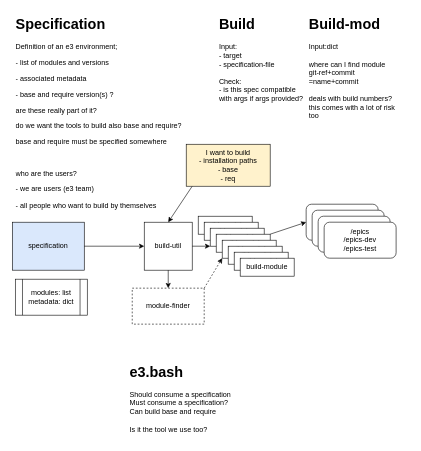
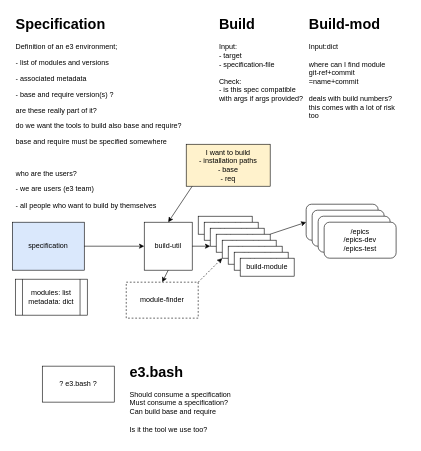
node "module-finder": moved (168, 306) -> (162, 300)
node "? e3.bash ?": added
